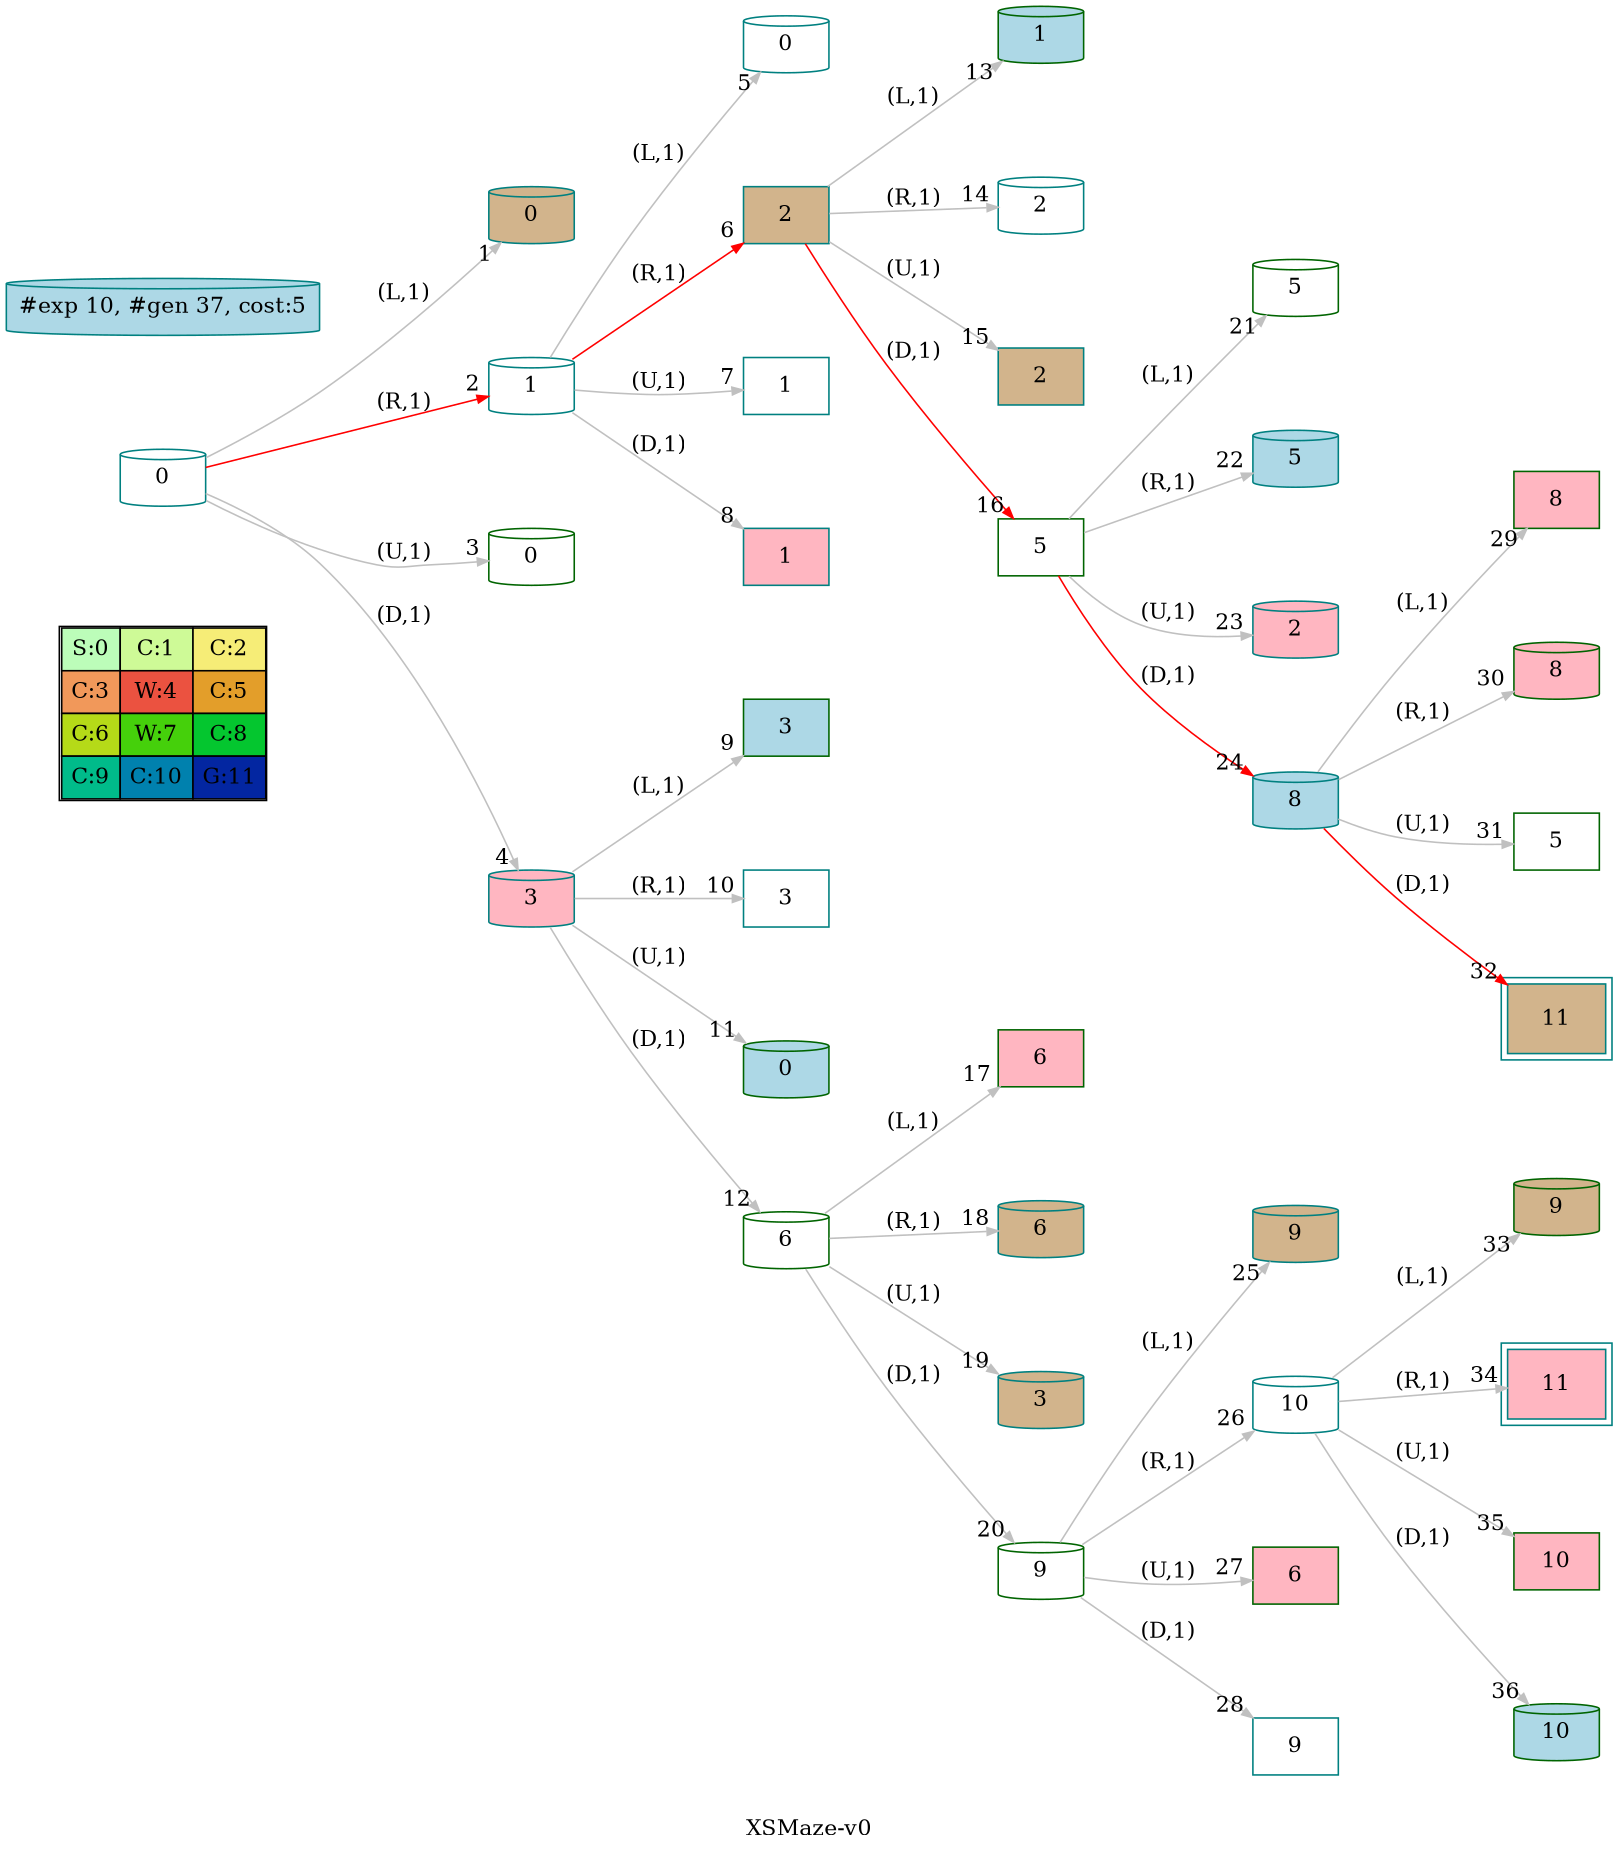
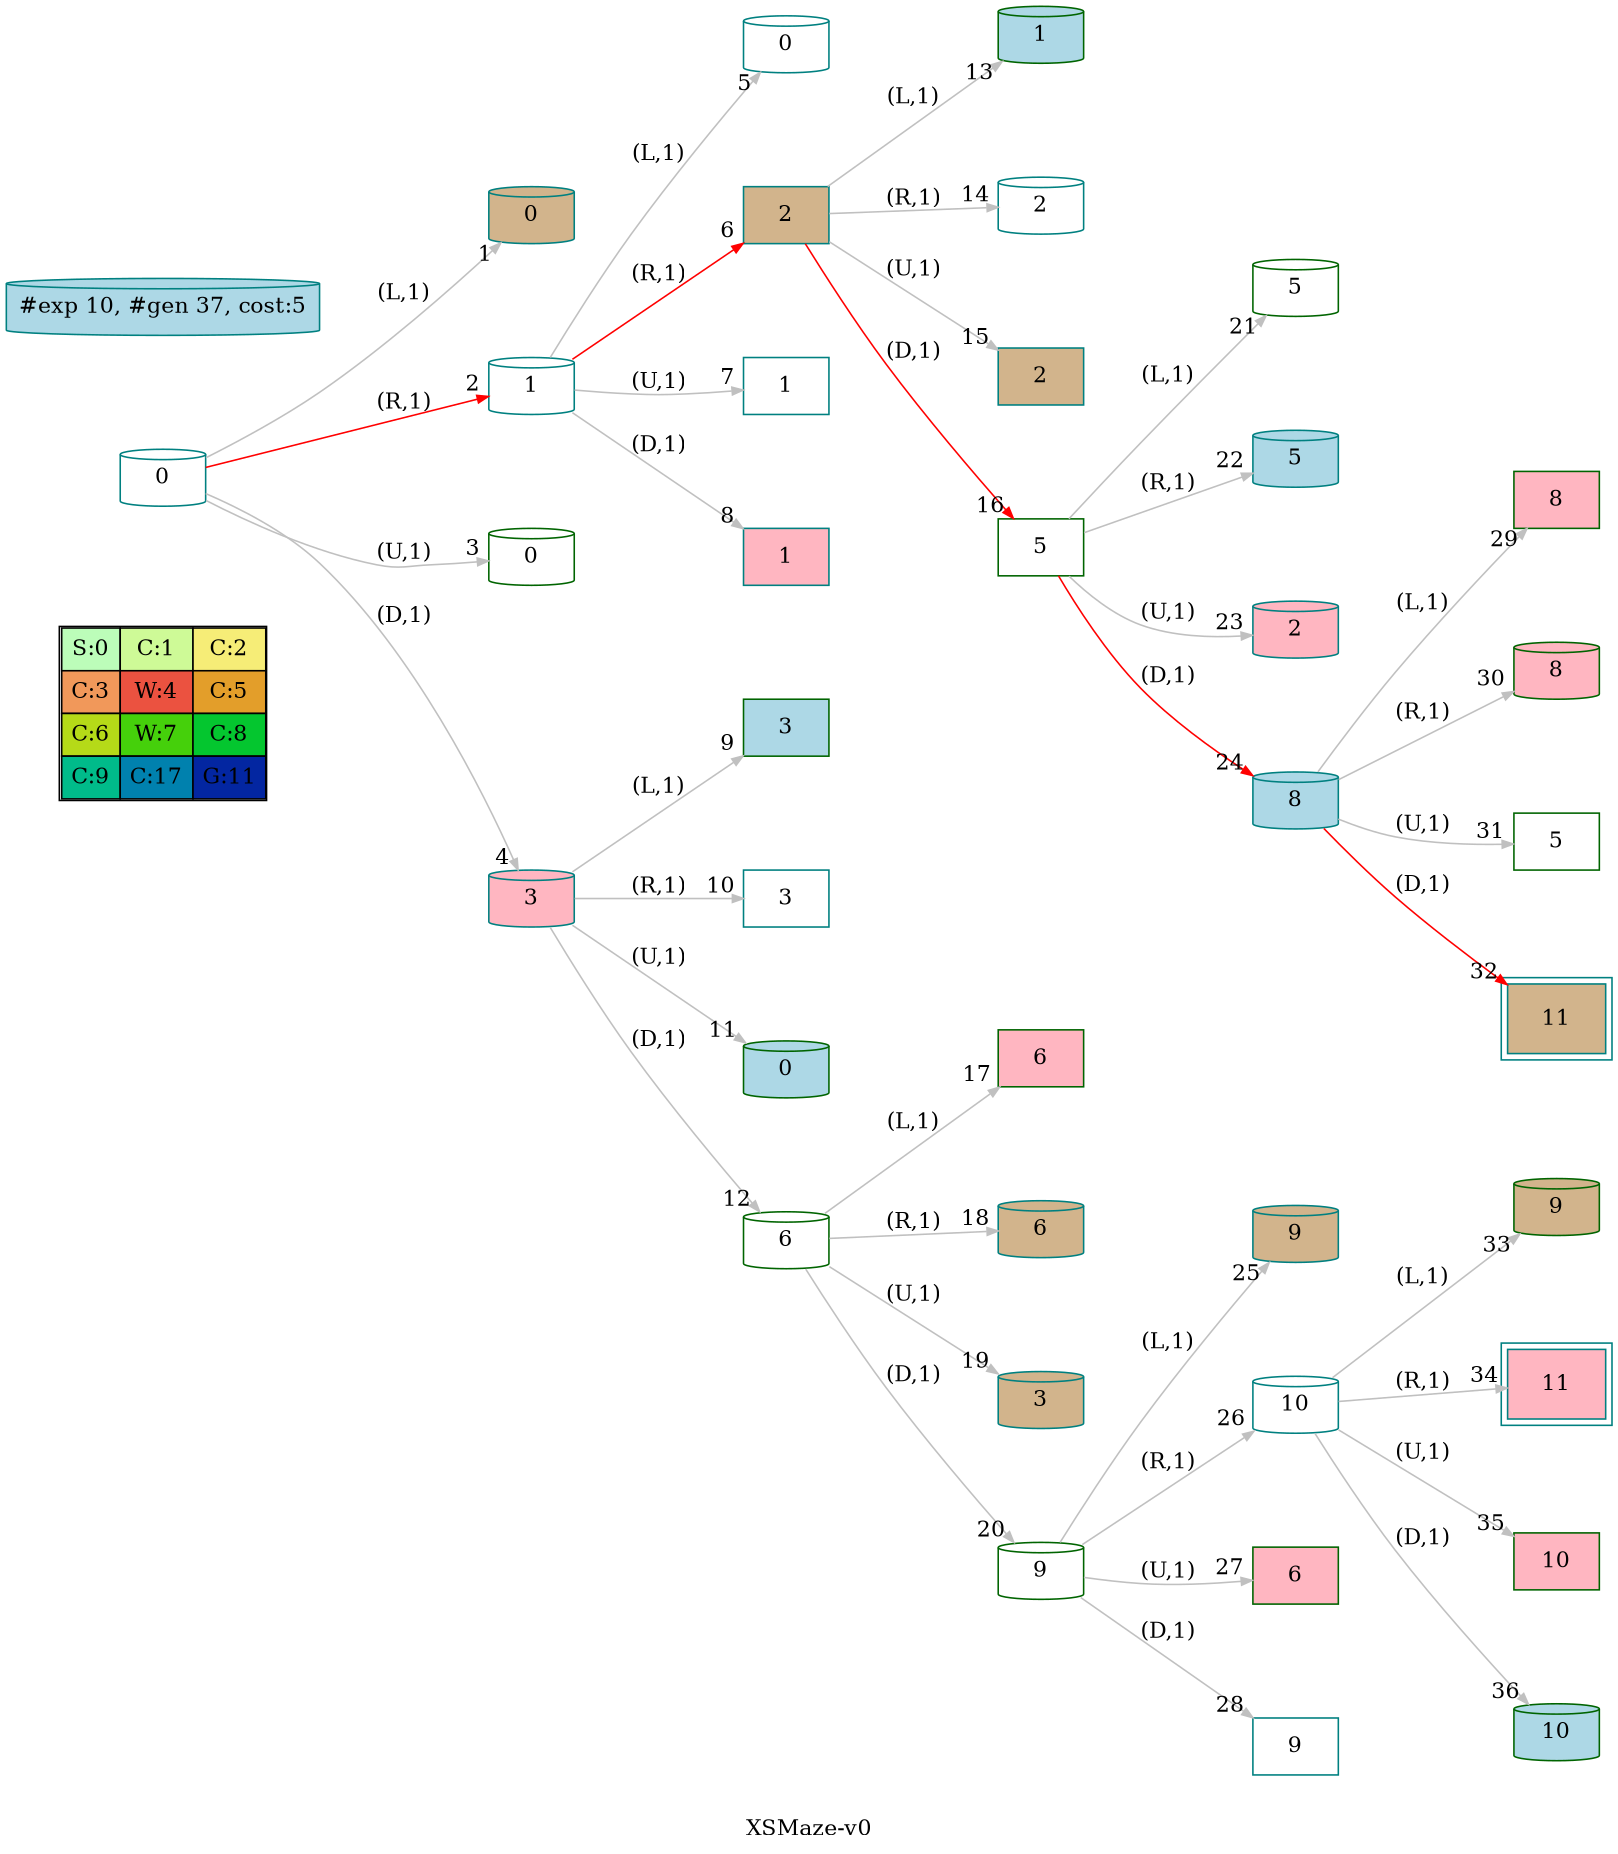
node "S:0": text "C:10" -> "C:17"
